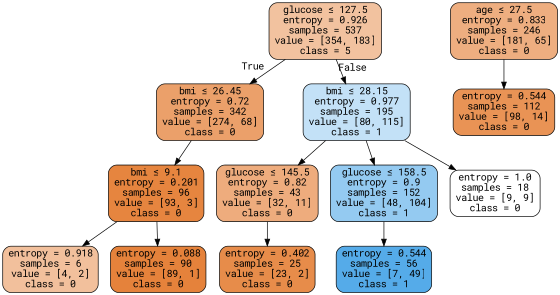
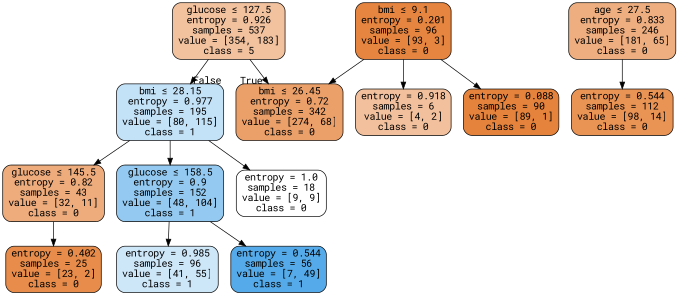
edge "bmi ≤ 26.45" -> "bmi ≤ 9.1": reversed
node "entropy = 0.985": added
